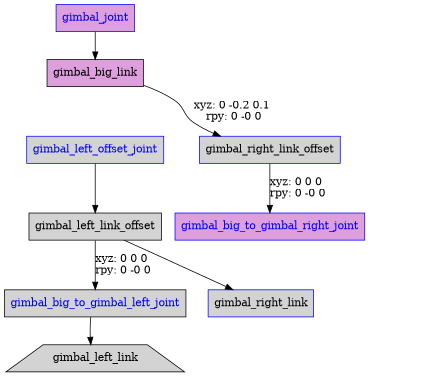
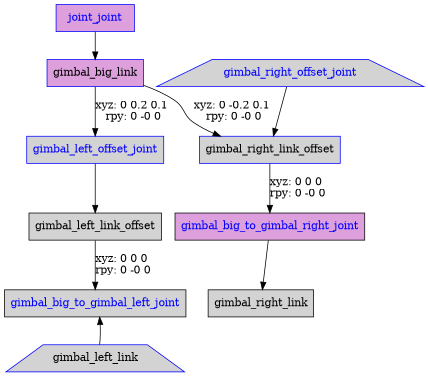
node "gimbal_joint": label "gimbal_joint" -> "joint_joint"
node "gimbal_big_link": color black -> blue
node "gimbal_right_offset_joint": added
edge "gimbal_big_link" -> "gimbal_left_offset_joint": added, label "xyz: 0 0.2 0.1 rpy: 0 -0 0"
node "gimbal_big_to_gimbal_right_joint": color blue -> black
edge "gimbal_left_link_offset" -> "gimbal_right_link": now "gimbal_big_to_gimbal_right_joint" -> "gimbal_right_link"
node "gimbal_right_link": color blue -> black
edge "gimbal_big_to_gimbal_left_joint" -> "gimbal_left_link": reversed
node "gimbal_left_link": color black -> blue
